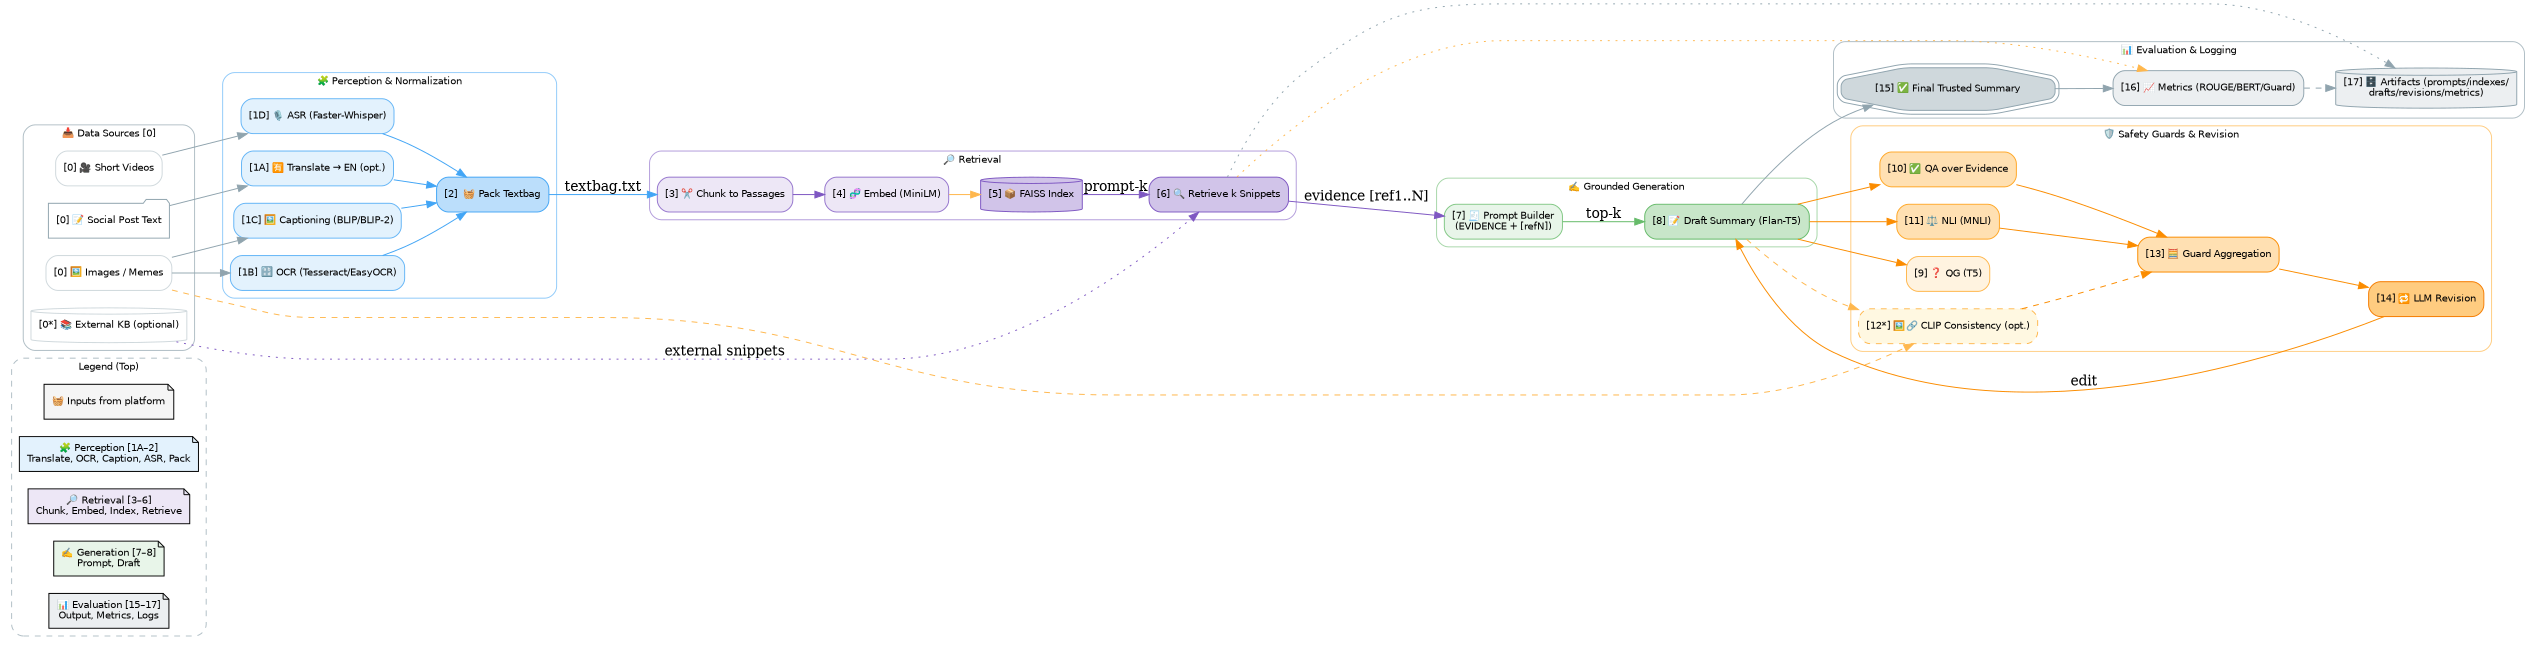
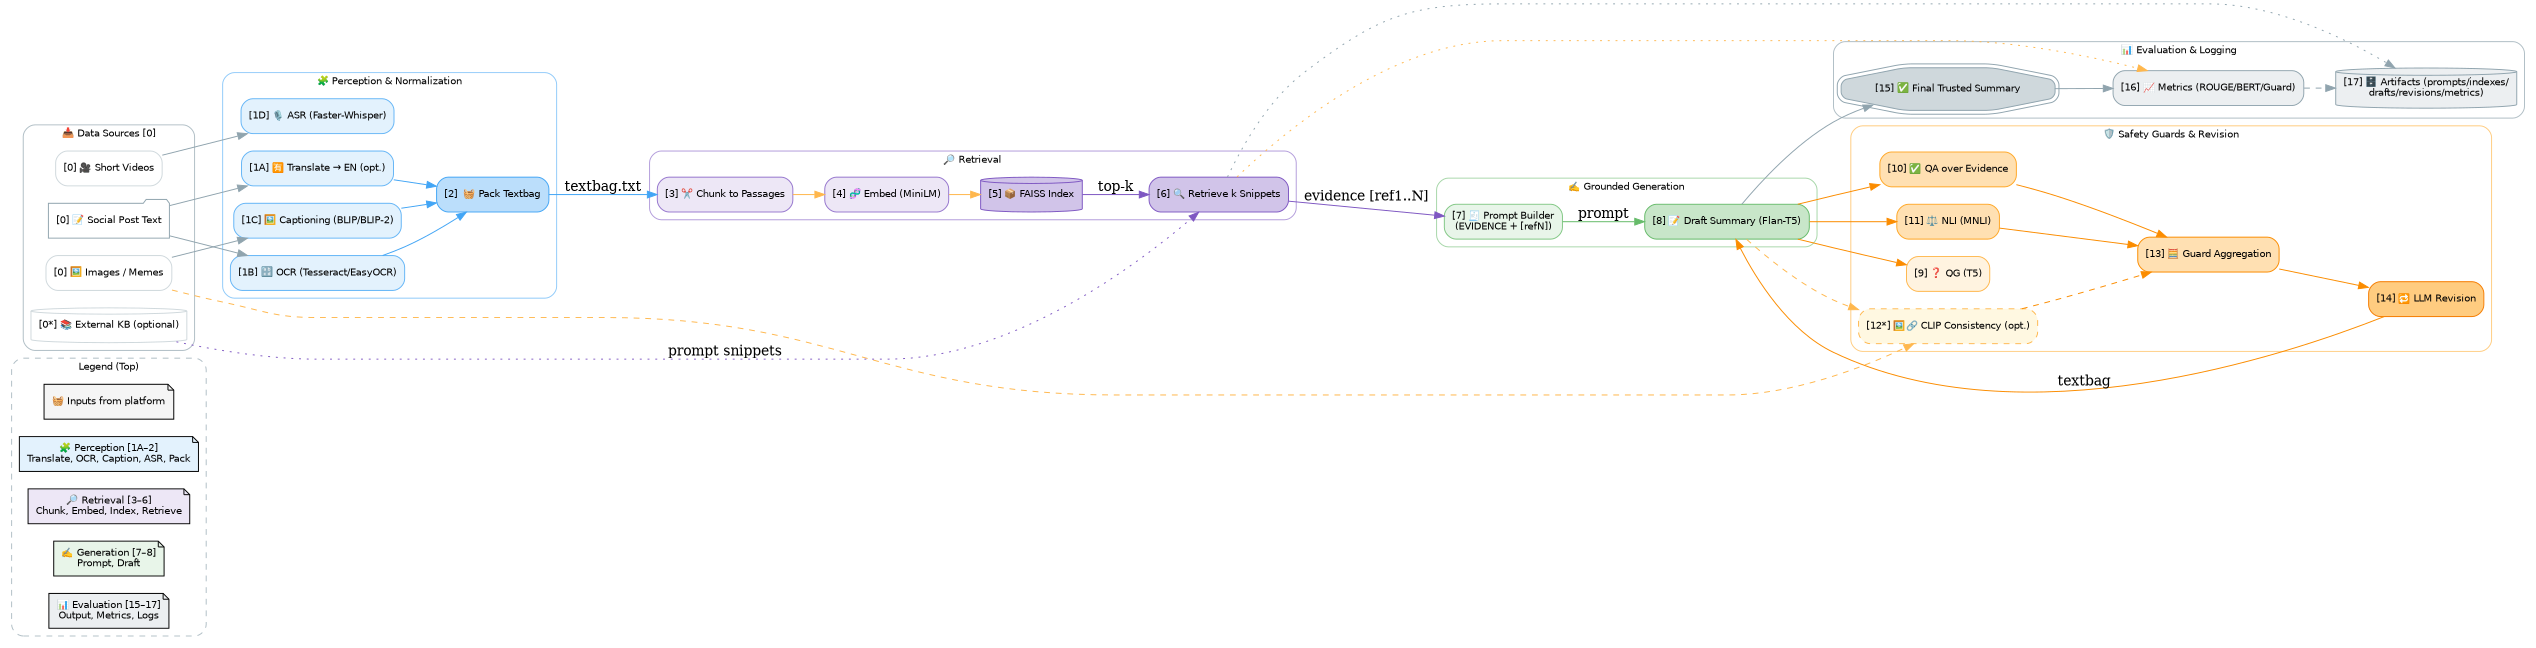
edge "[1D] 🎙️ ASR (Faster-Whisper)" -> "[2]  🧺 Pack Textbag": removed
edge "[5] 📦 FAISS Index" -> "[6] 🔍 Retrieve k Snippets": label "prompt-k" -> "top-k"
edge "[3] ✂️ Chunk to Passages" -> "[4] 🧬 Embed (MiniLM)": color #7e57c2 -> #ffb74d
edge "[7] 🧾 Prompt Builder (EVIDENCE + [refN])" -> "[8] 📝 Draft Summary (Flan-T5)": label "top-k" -> "prompt"
edge "[0] 🖼️ Images / Memes" -> "[1B] 🔡 OCR (Tesseract/EasyOCR)": now "[0] 📝 Social Post Text" -> "[1B] 🔡 OCR (Tesseract/EasyOCR)"
edge "[0*] 📚 External KB (optional)" -> "[6] 🔍 Retrieve k Snippets": label "external snippets" -> "prompt snippets"
edge "[8] 📝 Draft Summary (Flan-T5)" -- "[14] 🔁 LLM Revision": label "edit" -> "textbag"
